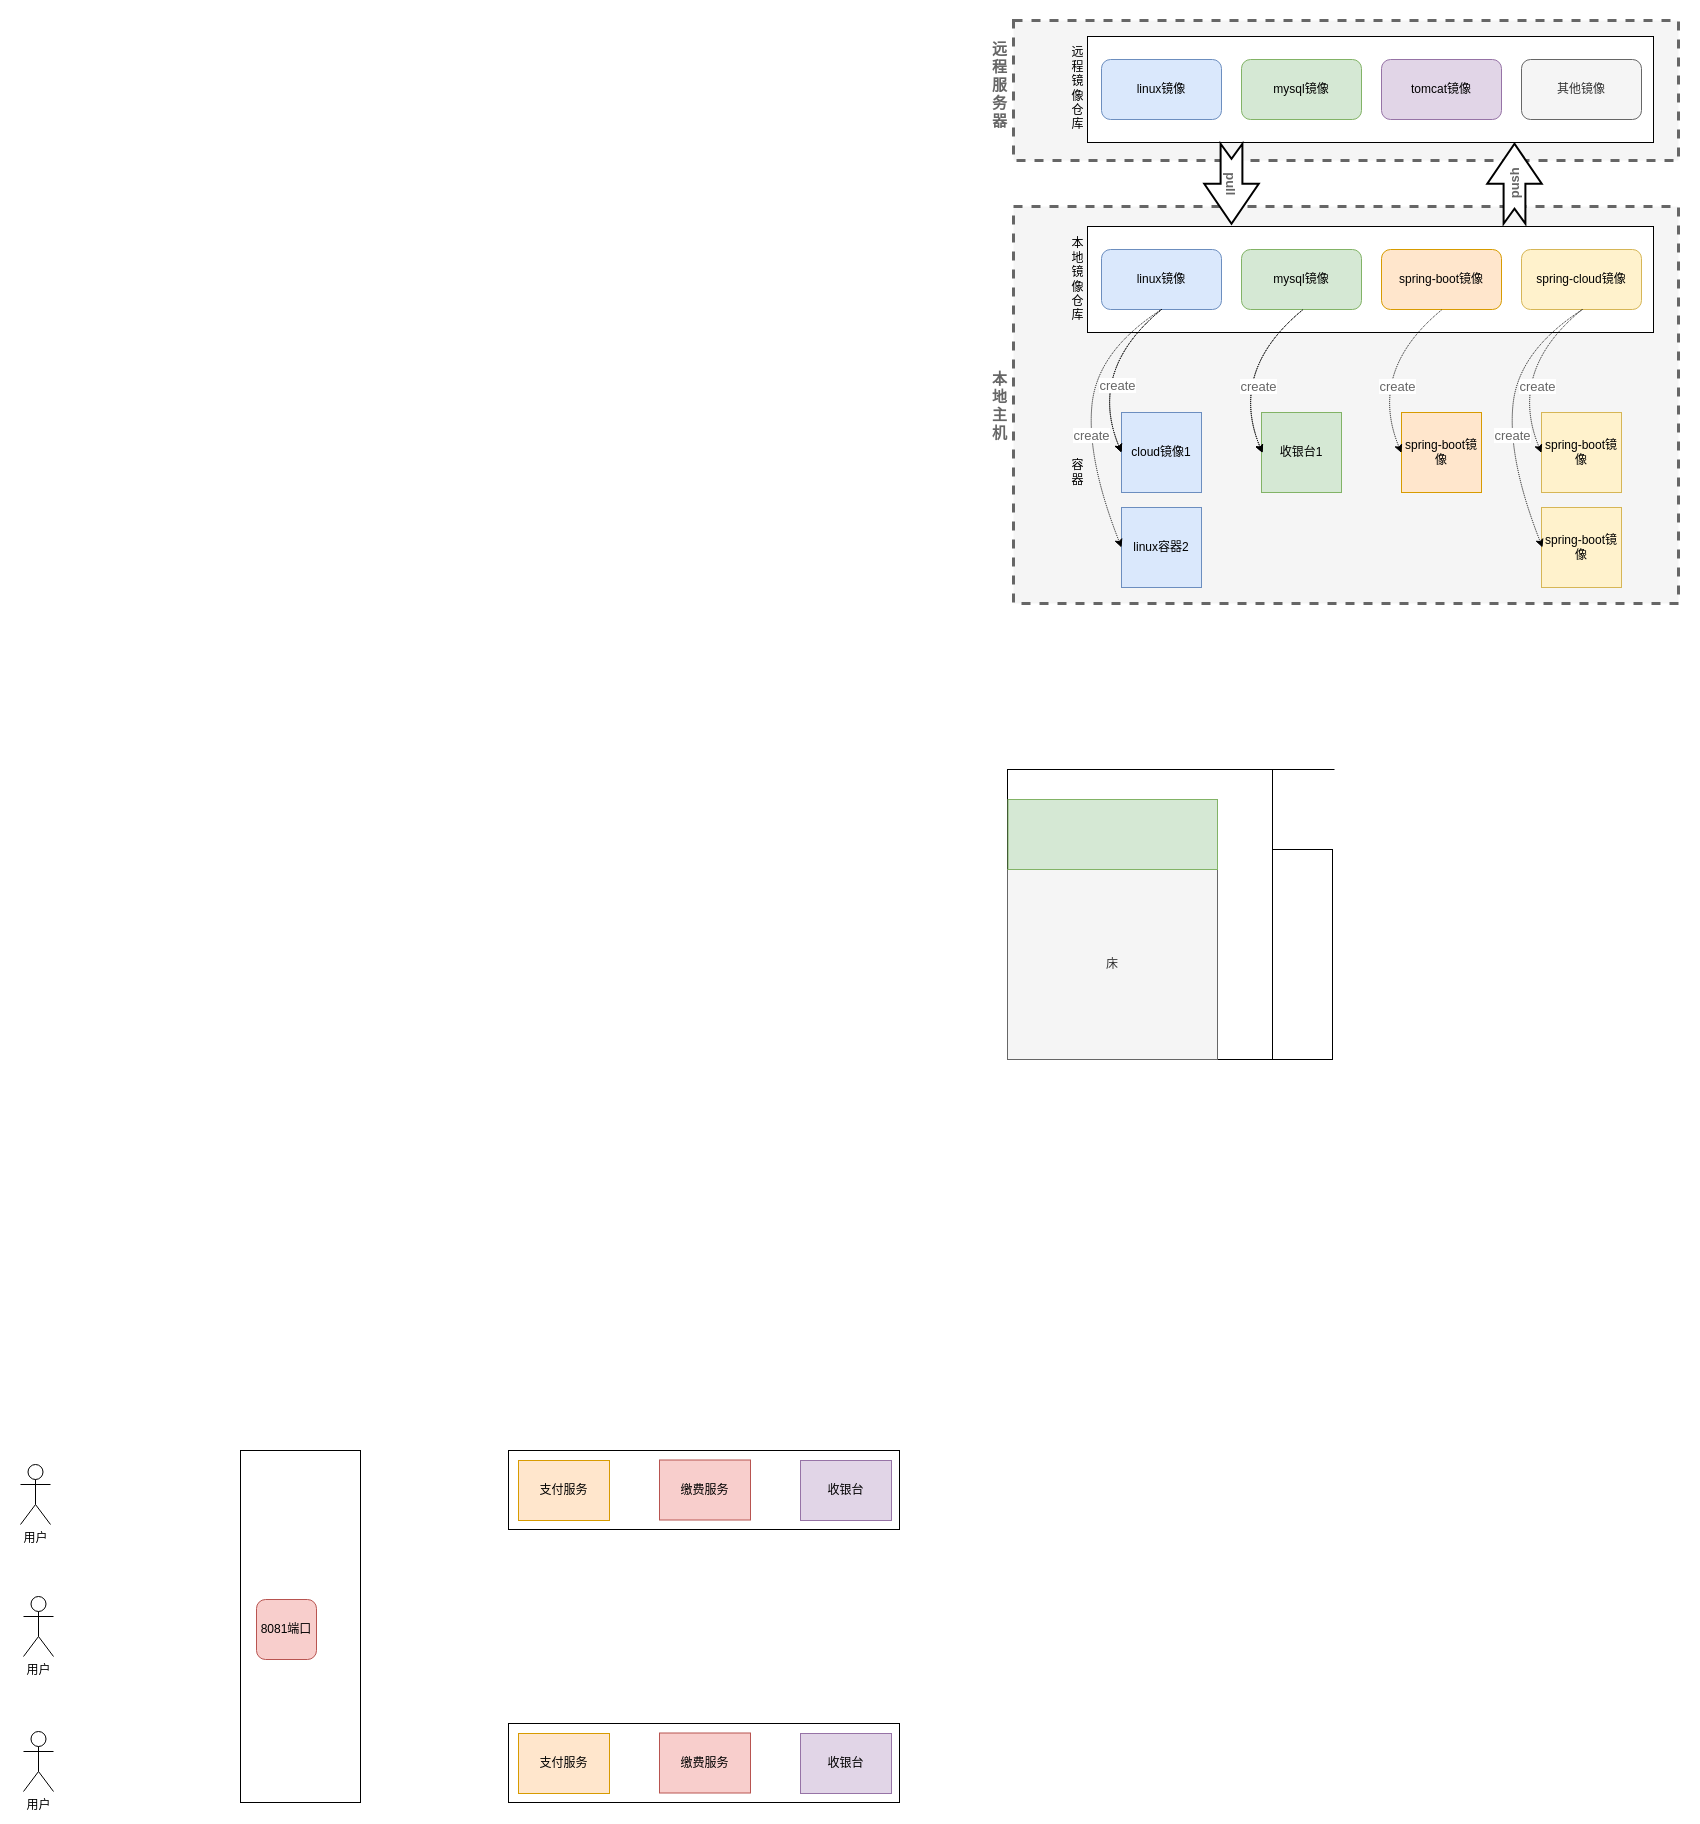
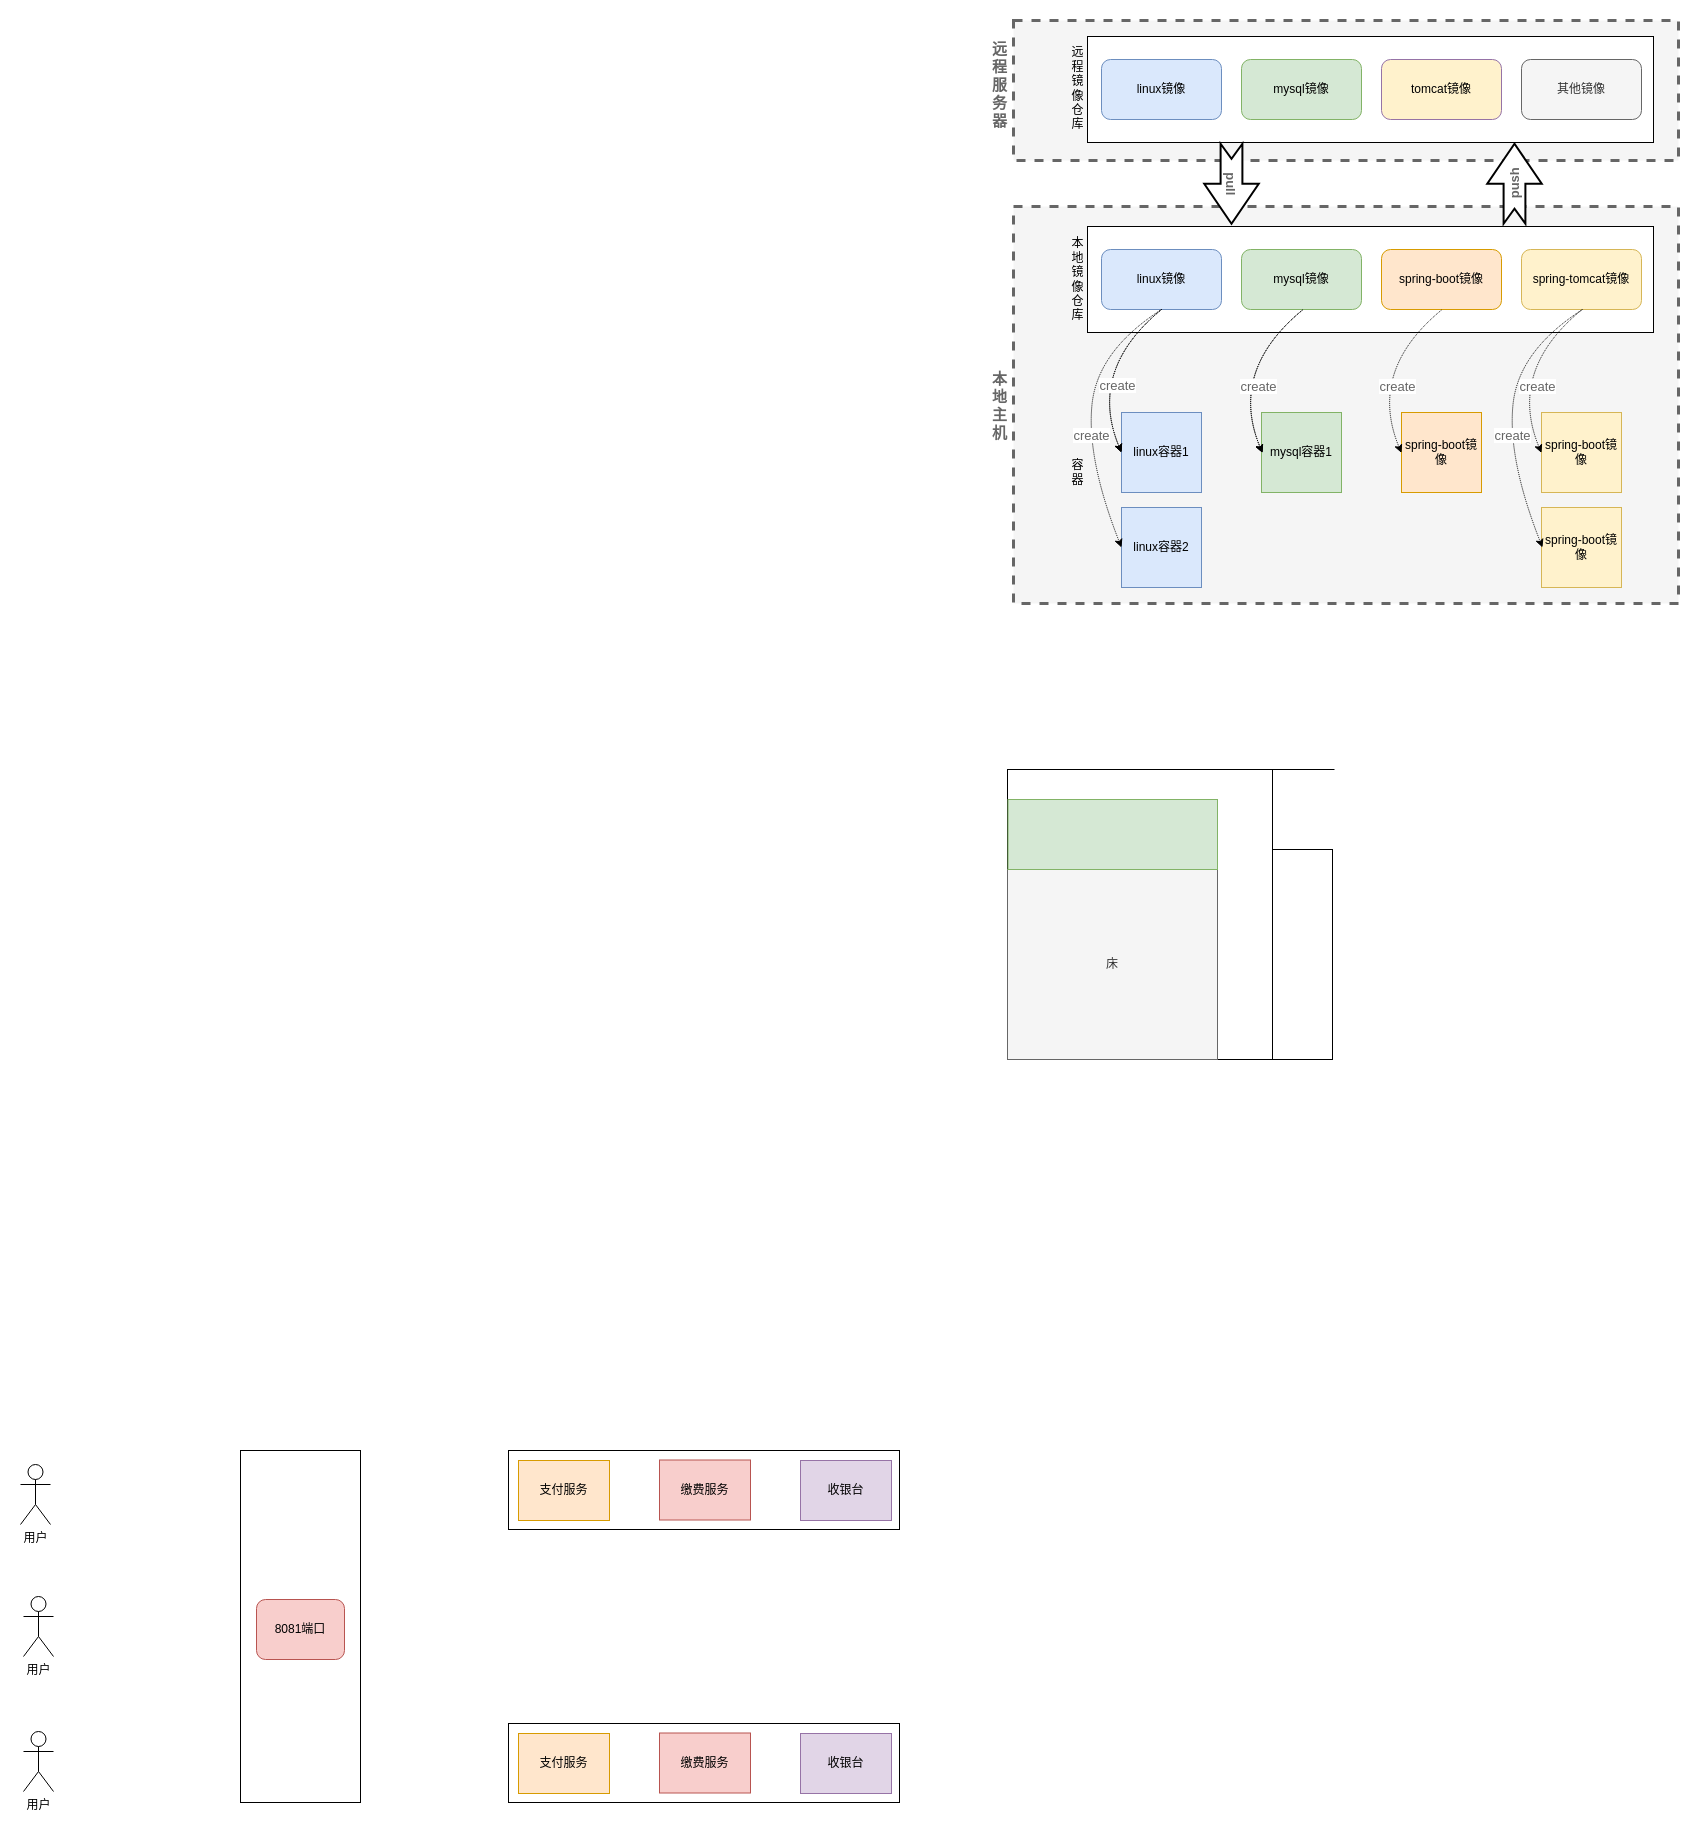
node "tomcat镜像": fillcolor #e1d5e7 -> #fff2cc
node "spring-cloud镜像": label "spring-cloud镜像" -> "spring-tomcat镜像"
node "cloud镜像1": label "cloud镜像1" -> "linux容器1"
node "收银台1": label "收银台1" -> "mysql容器1"
node "8081端口": size 60x60 -> 88x60
